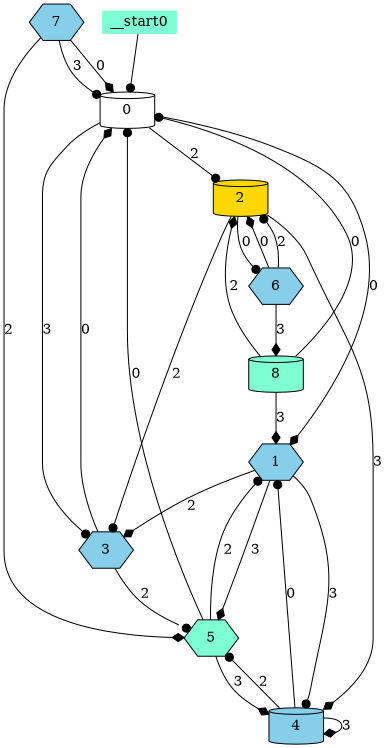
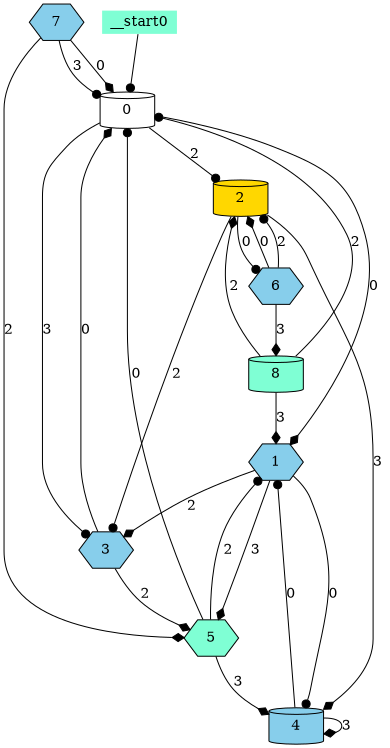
edge "8" -> "0": label "0" -> "2"
edge "1" -> "4": label "3" -> "0"
edge "3" -> "5": arrowhead dot -> diamond
edge "4" -> "5": removed, label "2"
